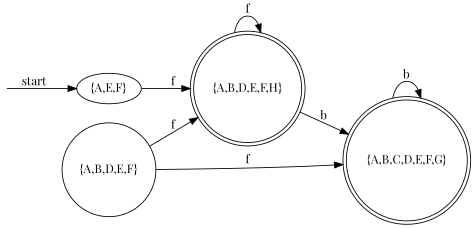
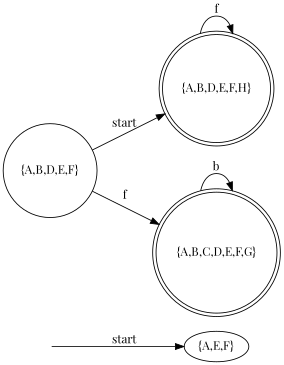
edge "{A,E,F}" -> "{A,B,D,E,F,H}": removed, label "f"
edge "{A,B,D,E,F,H}" -> "{A,B,C,D,E,F,G}": removed, label "b"
edge "{A,B,D,E,F}" -> "{A,B,D,E,F,H}": label "f" -> "start"
